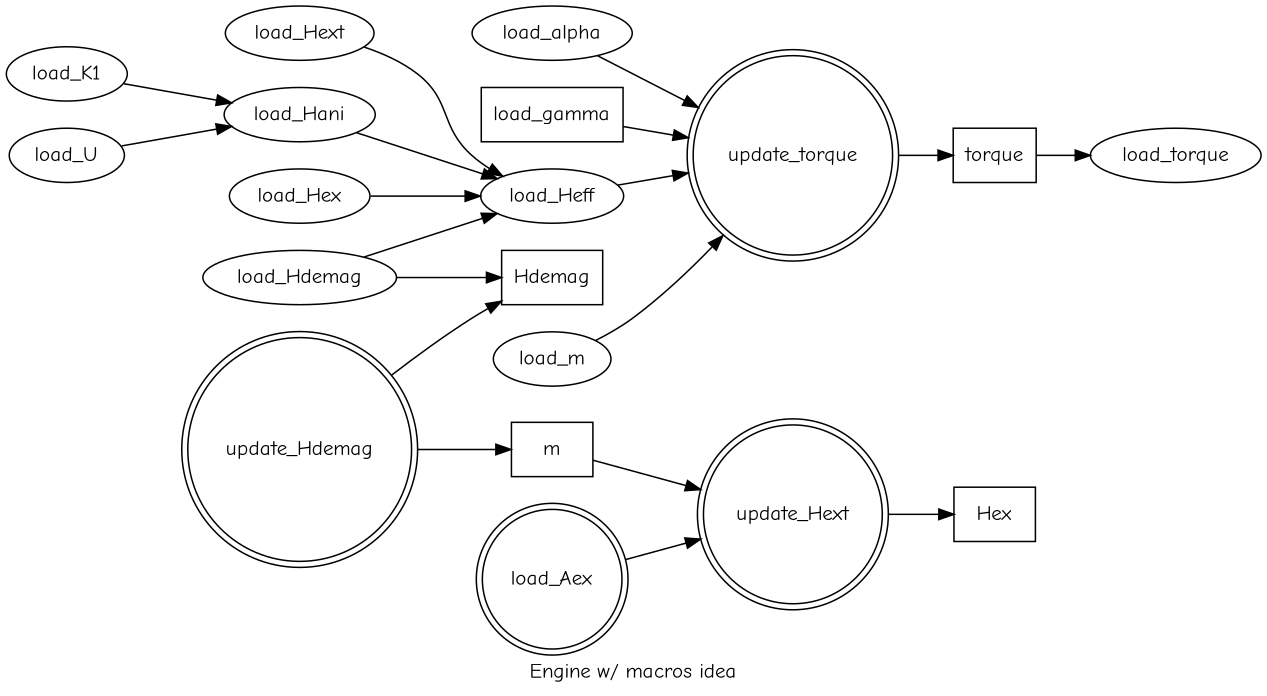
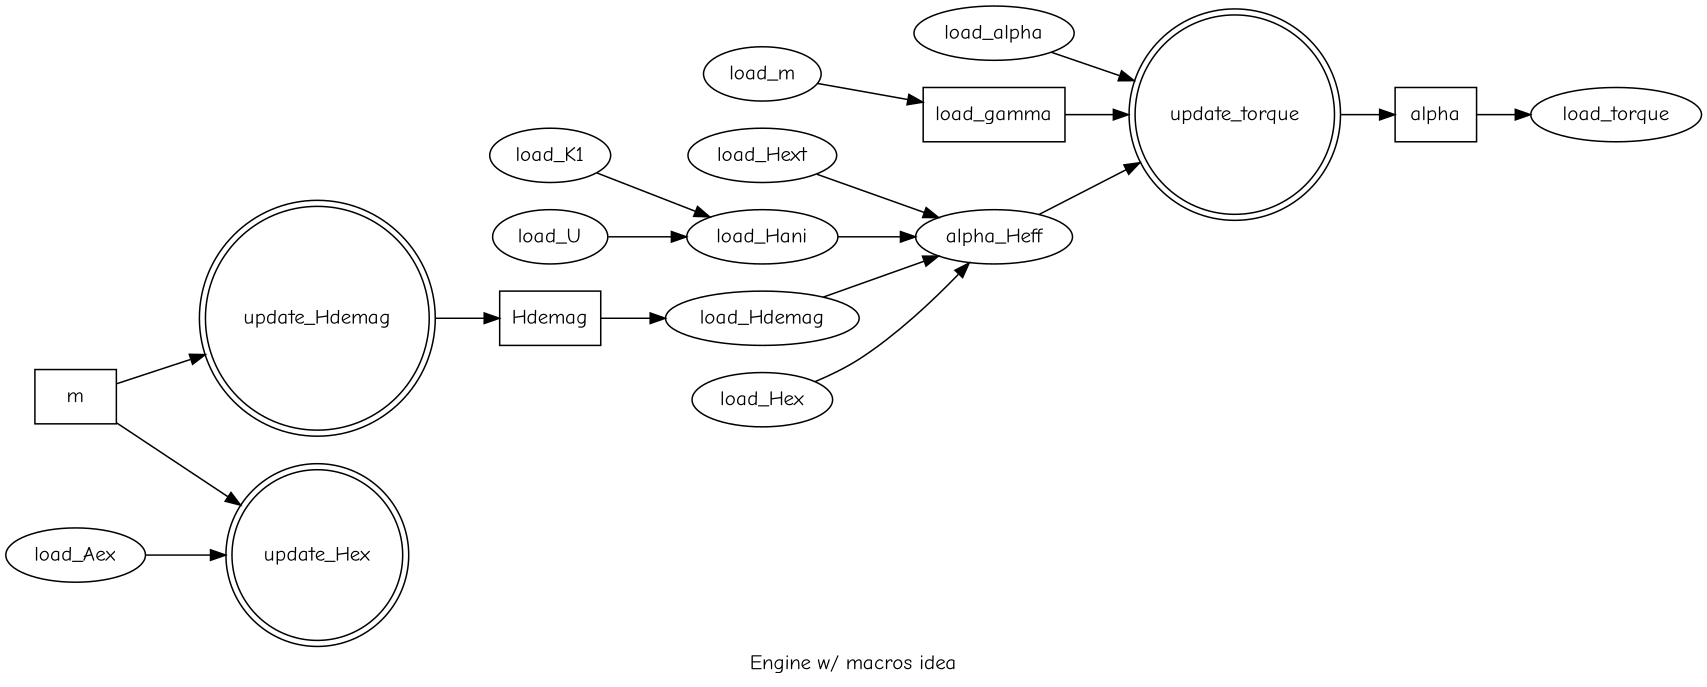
node "torque": label "torque" -> "alpha"
node "load_Heff": label "load_Heff" -> "alpha_Heff"
edge "load_Hdemag" -> "Hdemag": reversed
edge "load_m" -> "update_torque": now "load_m" -> "load_gamma"
edge "update_Hdemag" -> "m": reversed
node "update_Hext": label "update_Hext" -> "update_Hex"
node "Hex": removed
node "load_Aex": shape doublecircle -> ellipse
